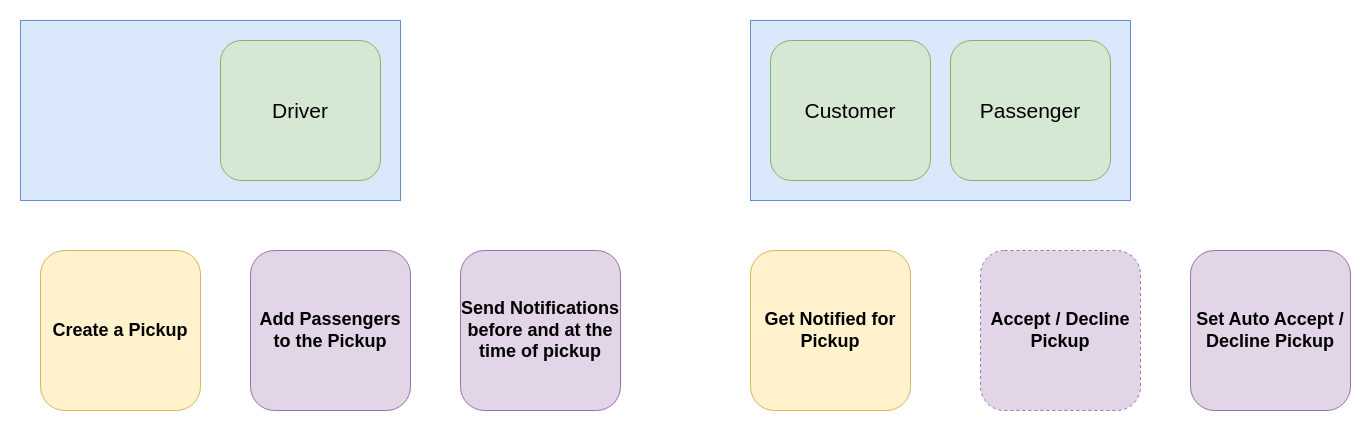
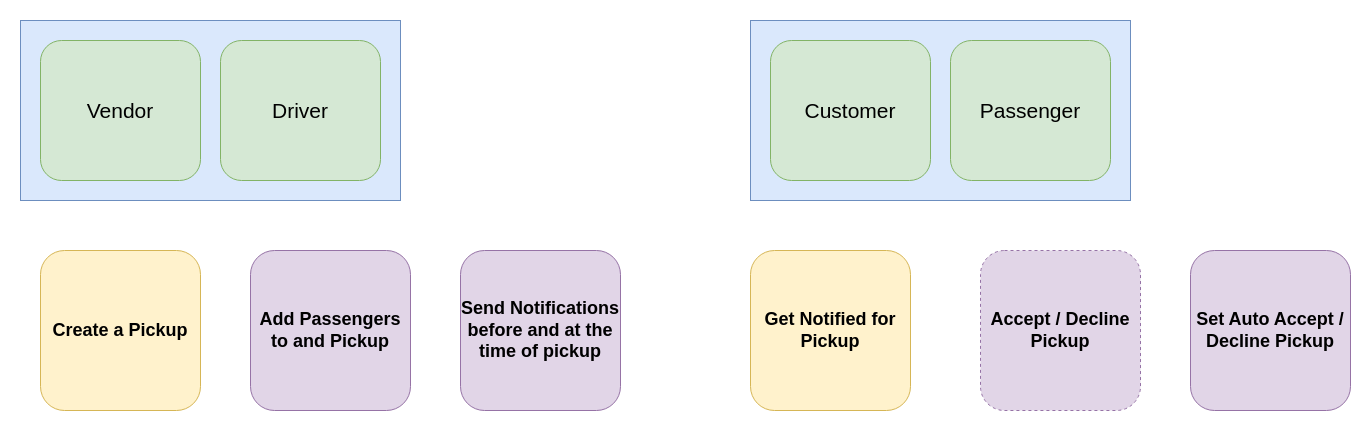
node "Vendor": added
node "Add Passengers to the Pickup": label "Add Passengers to the Pickup" -> "Add Passengers to and Pickup"
